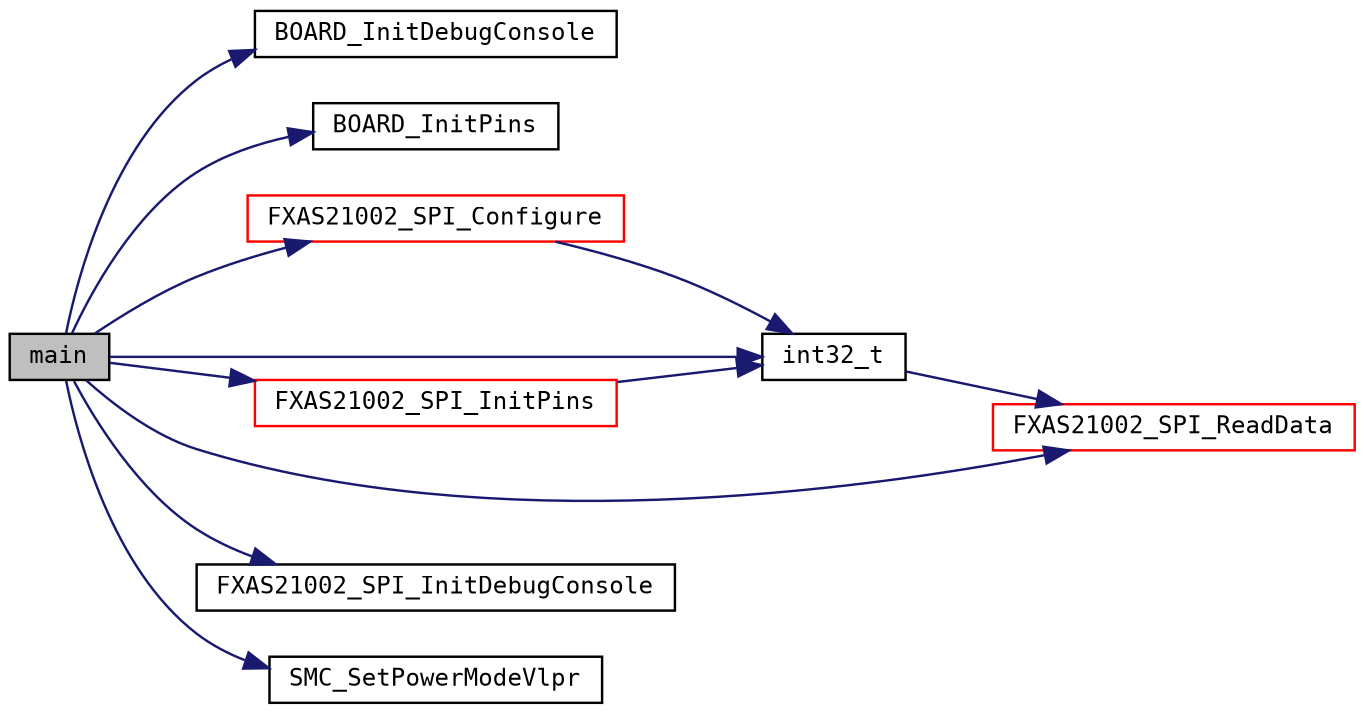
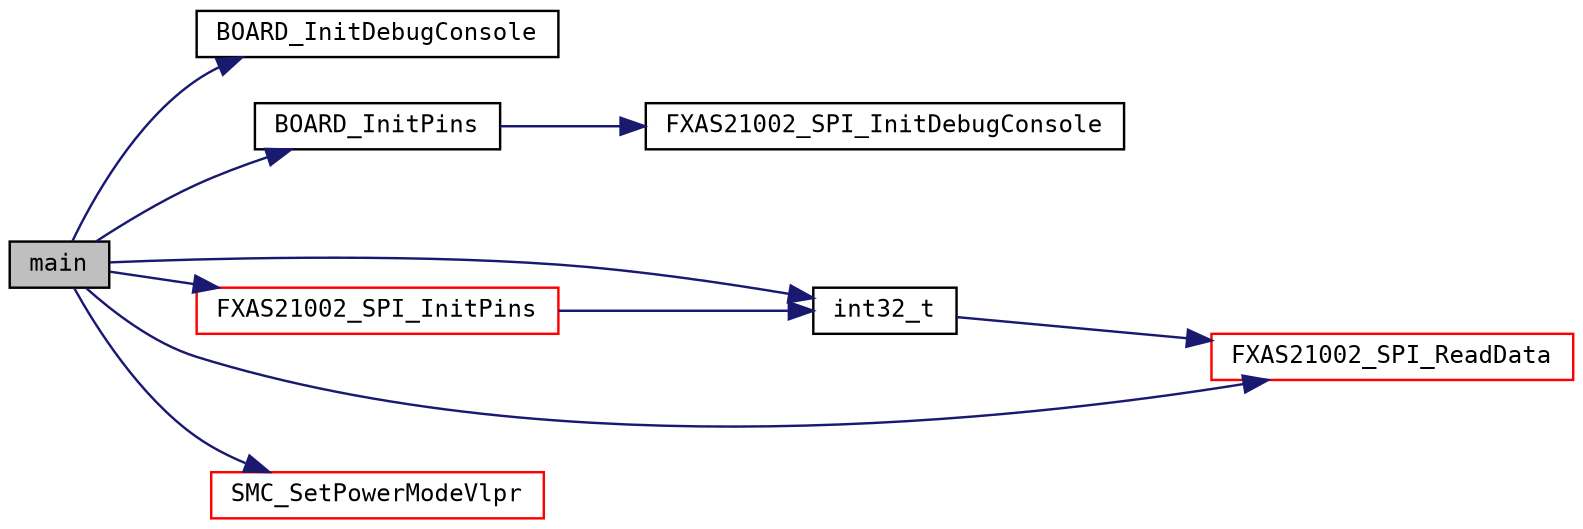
node "FXAS21002_SPI_Configure": removed
edge "main" -> "FXAS21002_SPI_InitDebugConsole": now "BOARD_InitPins" -> "FXAS21002_SPI_InitDebugConsole"
node "SMC_SetPowerModeVlpr": color black -> red
